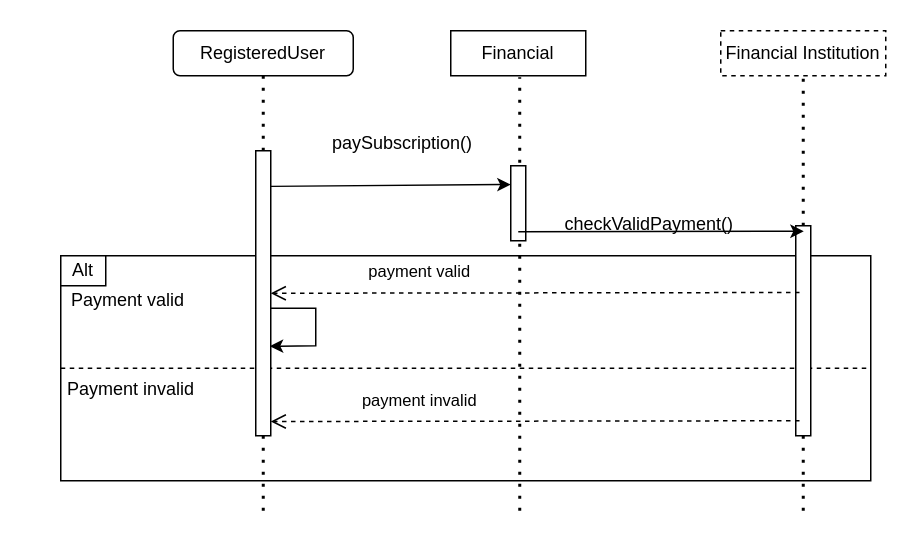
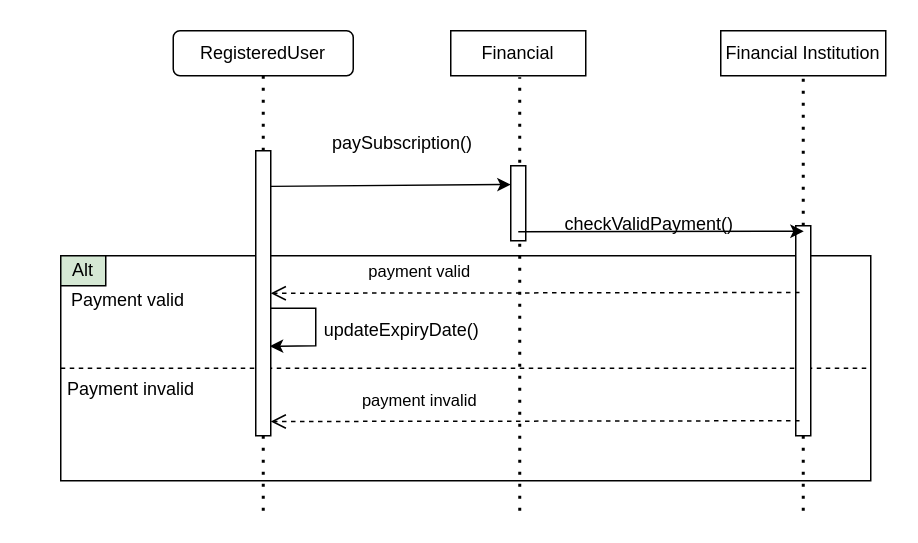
node "Financial Institution": style dashed -> solid
node "Alt": fillcolor #ffffff -> #d5e8d4
node "updateExpiryDate()": added
